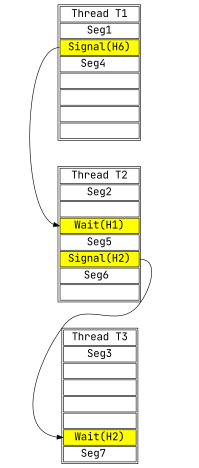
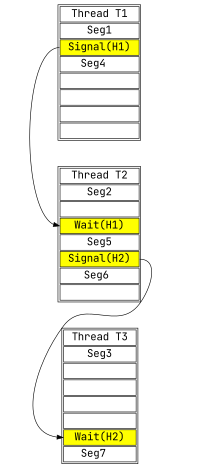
node "Thread T1": text "Signal(H6)" -> "Signal(H1)"
